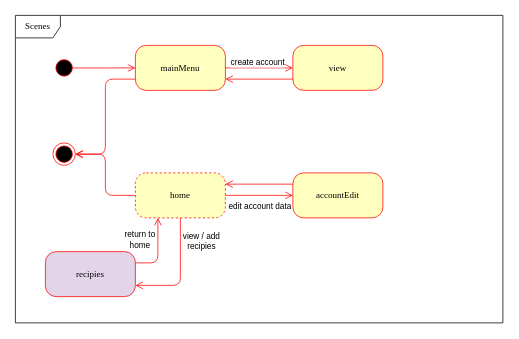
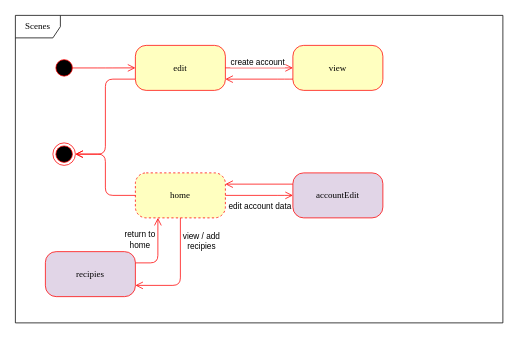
node "mainMenu": label "mainMenu" -> "edit"
node "accountEdit": fillcolor #ffffc0 -> #e1d5e7
